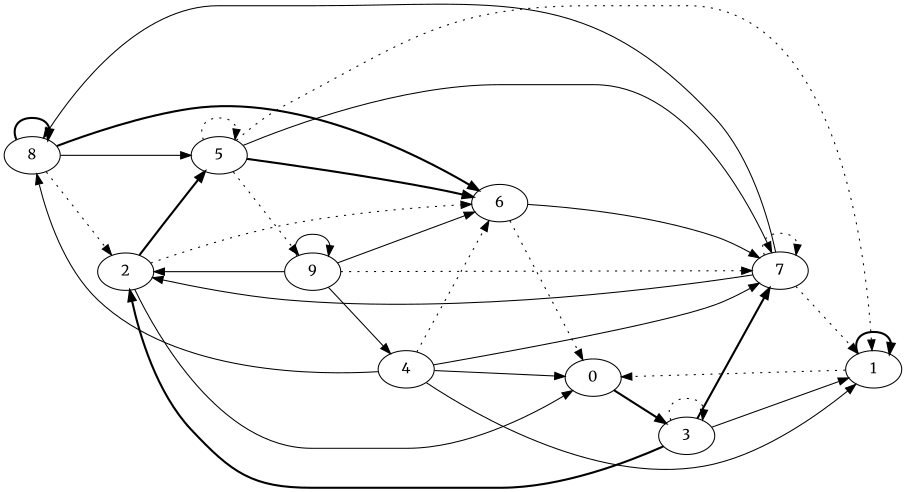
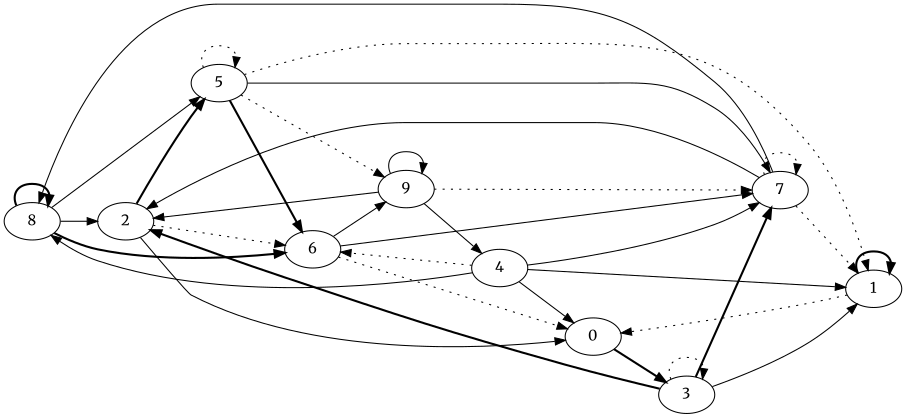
edge "8" -> "2": style dotted -> solid
edge "9" -> "6": reversed
